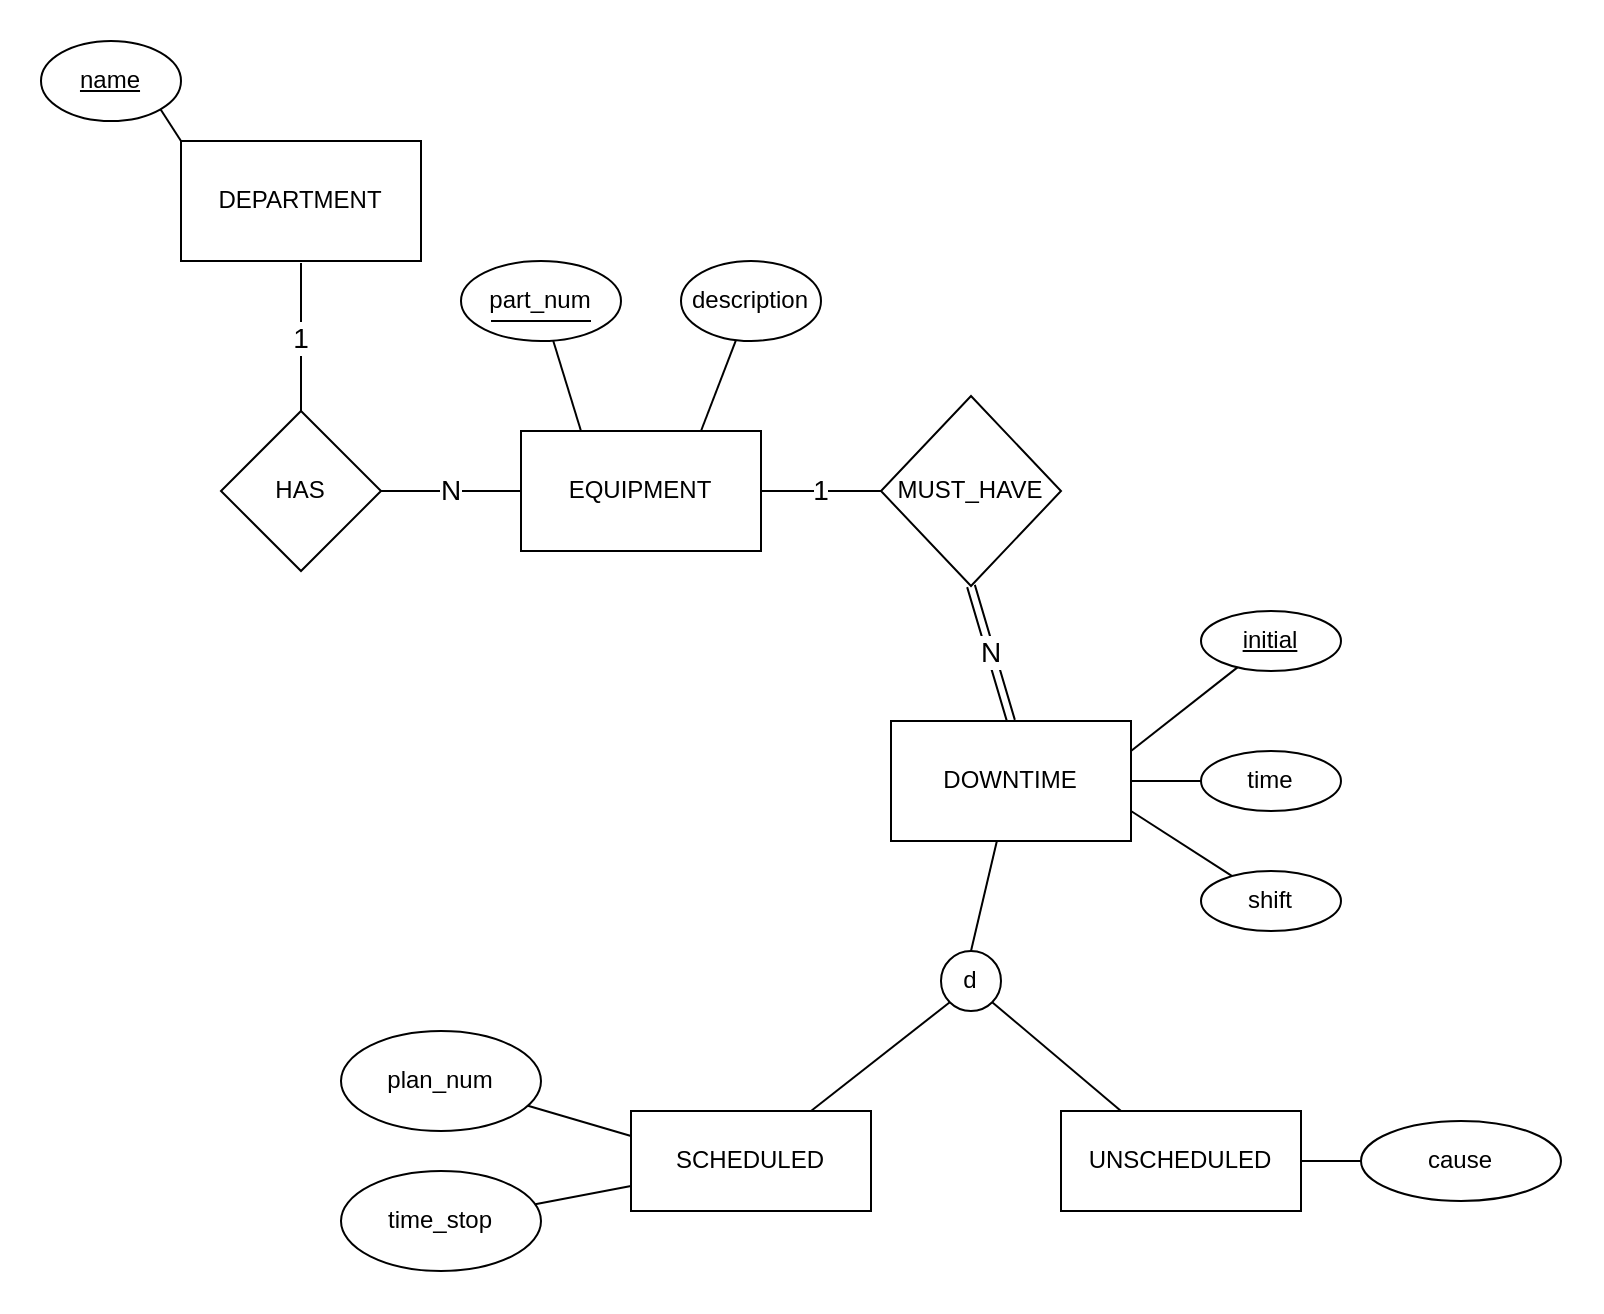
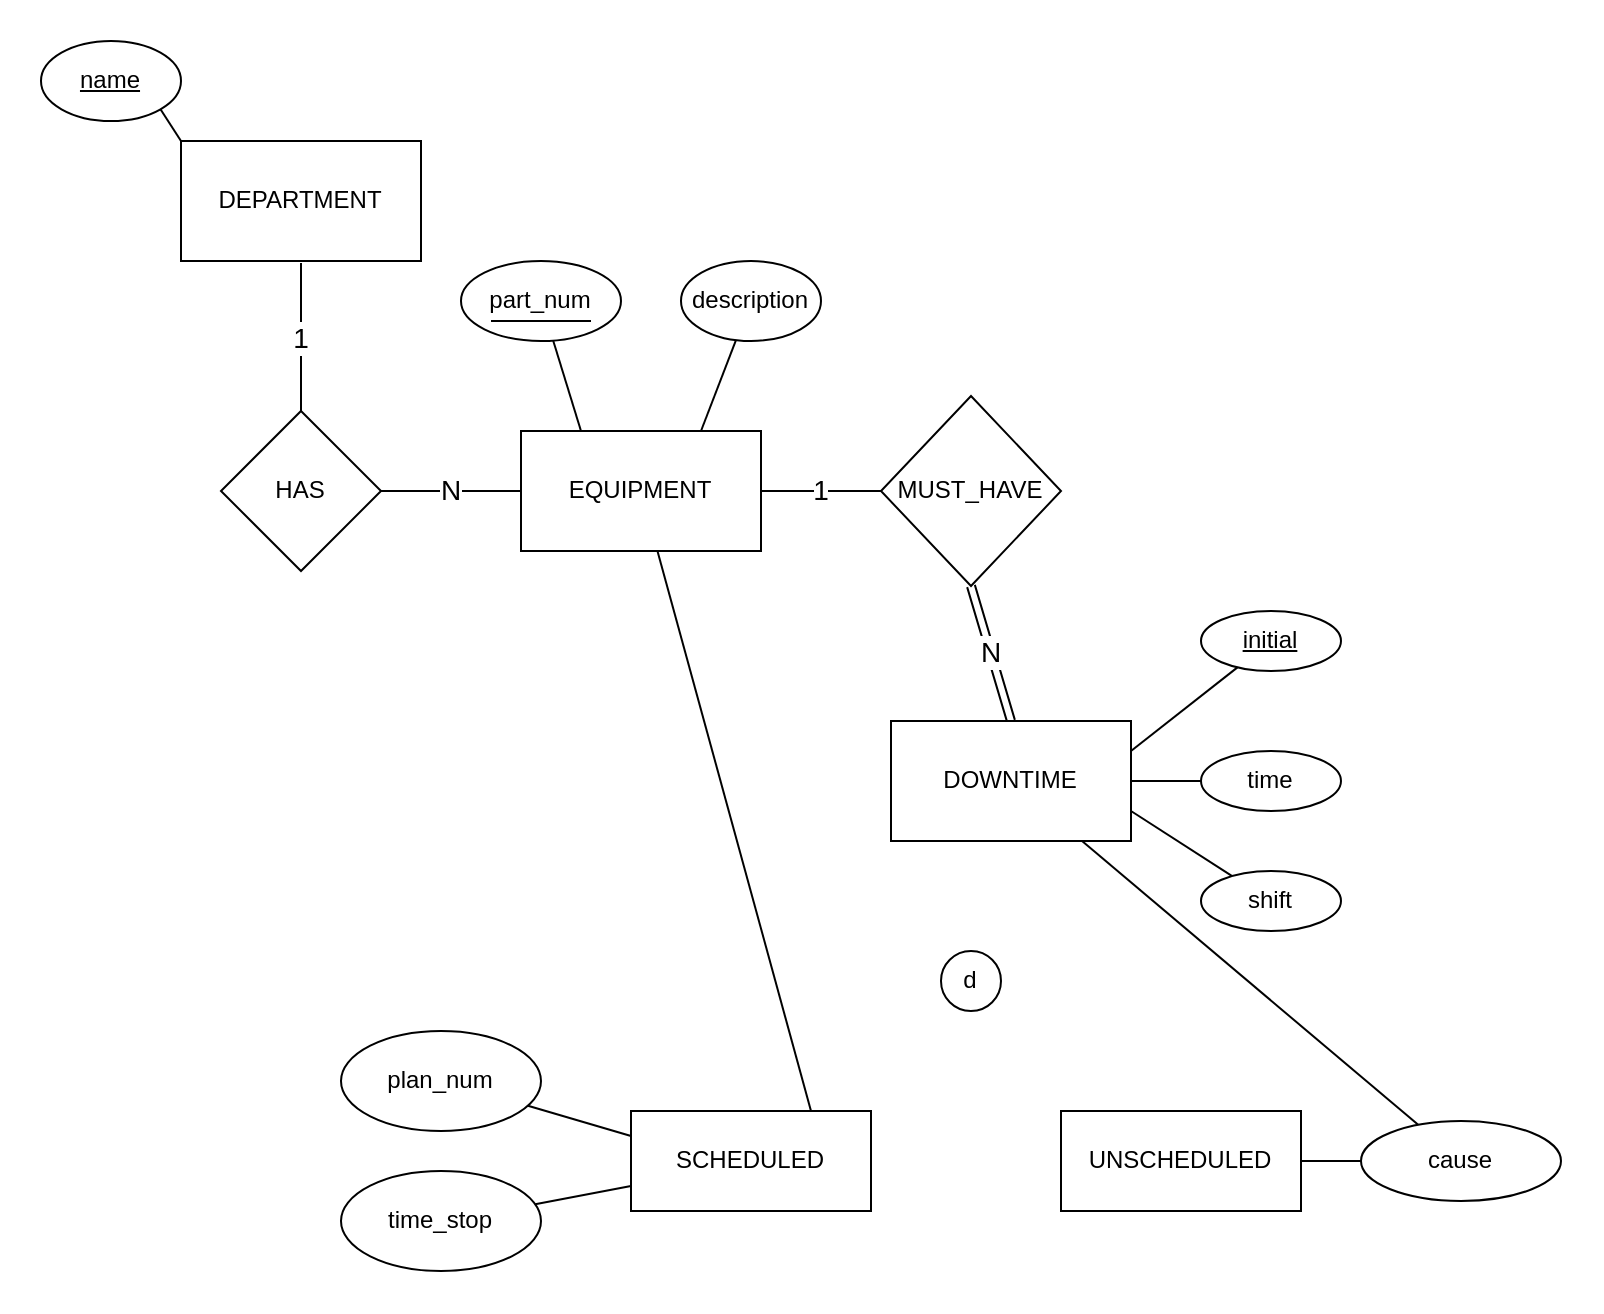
edge "DOWNTIME" -- "d": now "DOWNTIME" -- "cause"
edge "d" -- "SCHEDULED": now "EQUIPMENT" -- "SCHEDULED"
edge "d" -- "UNSCHEDULED": removed
